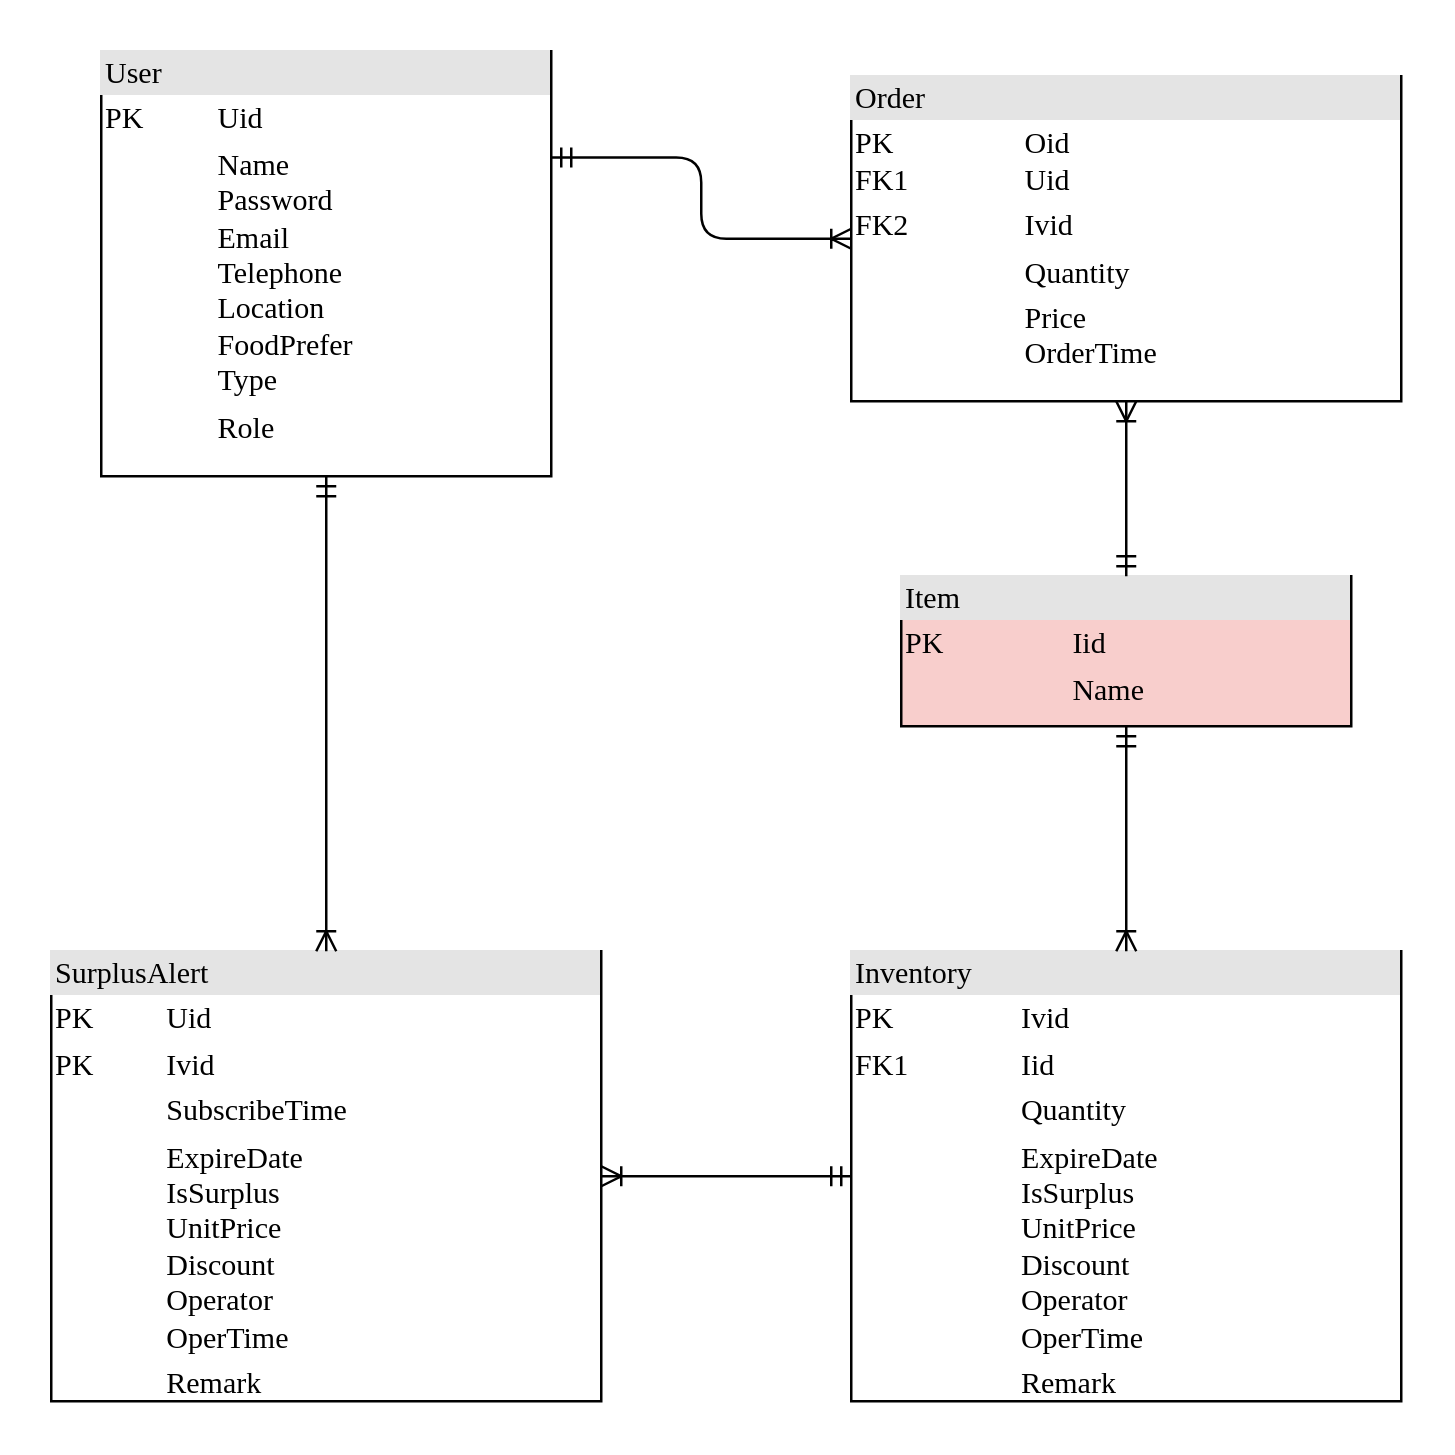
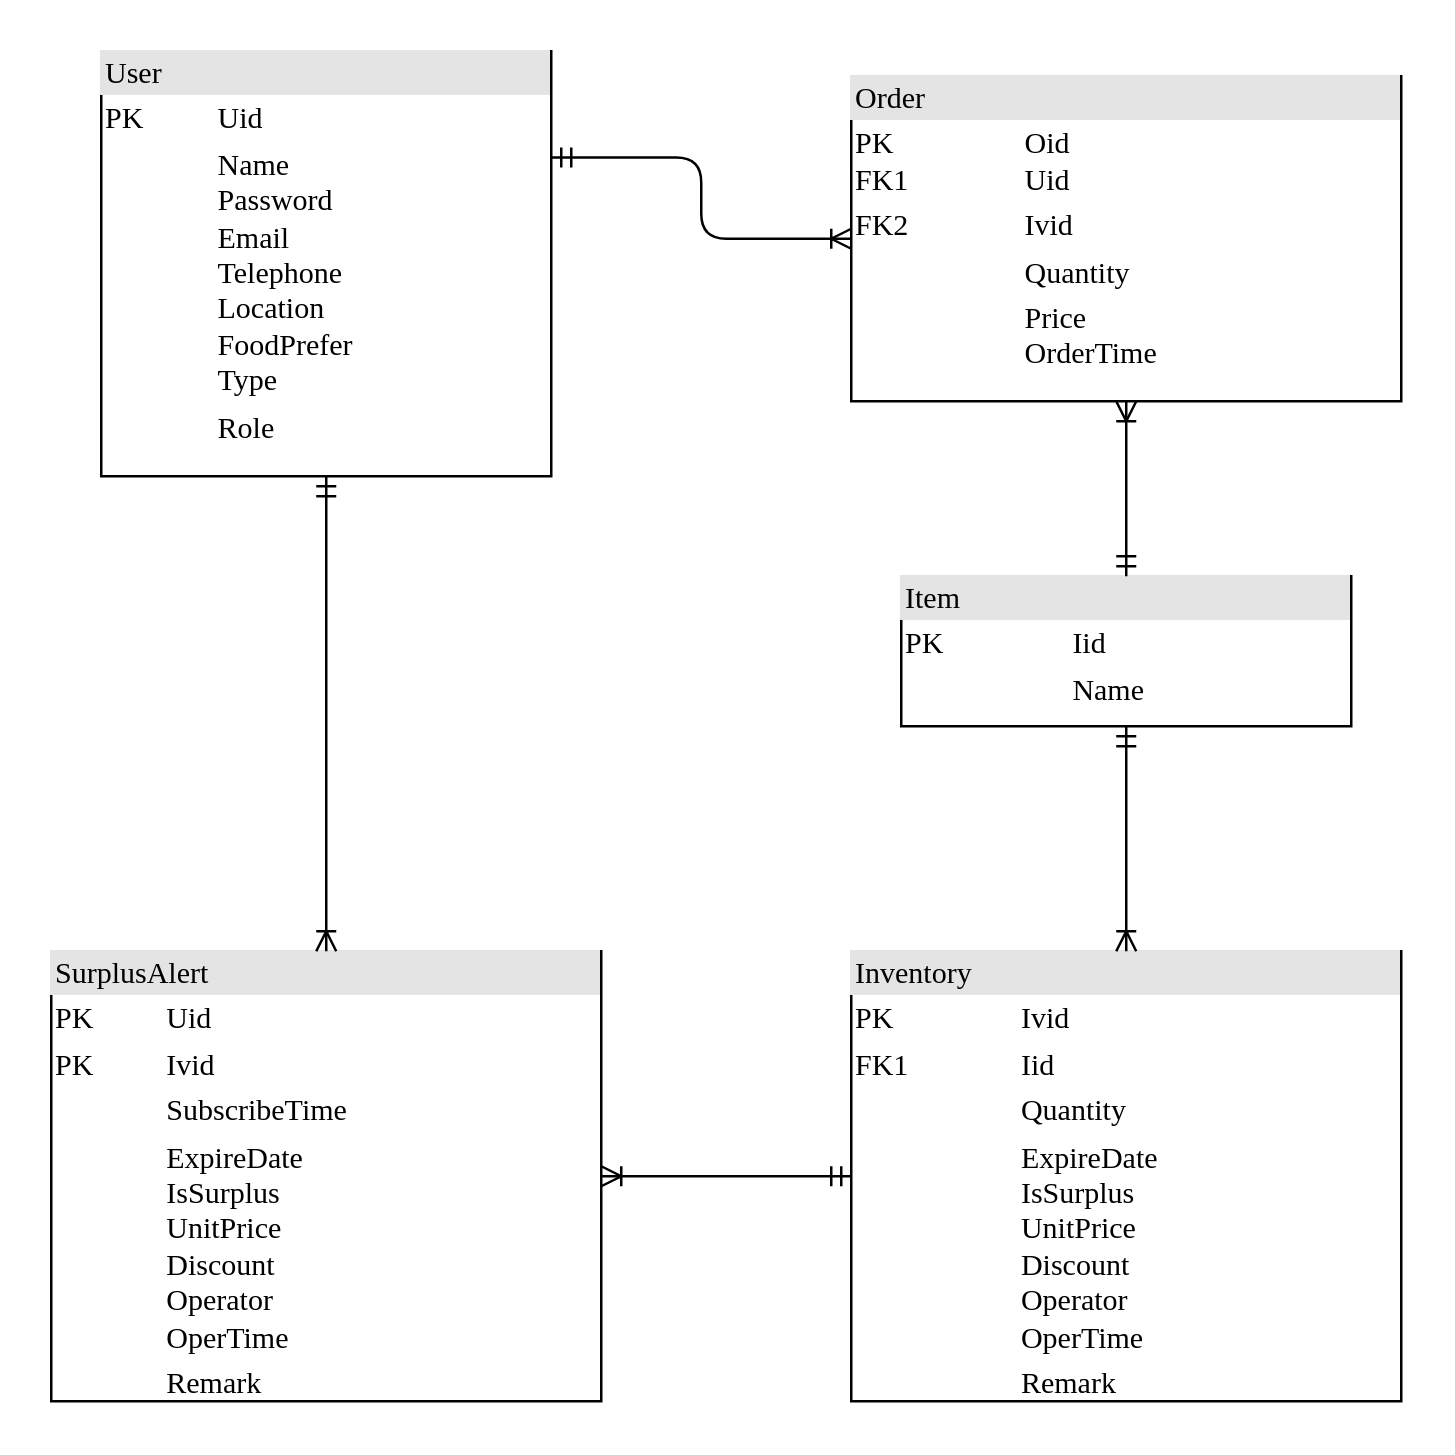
node "Item PK Iid Name": fillcolor #f8cecc -> #ffffff
